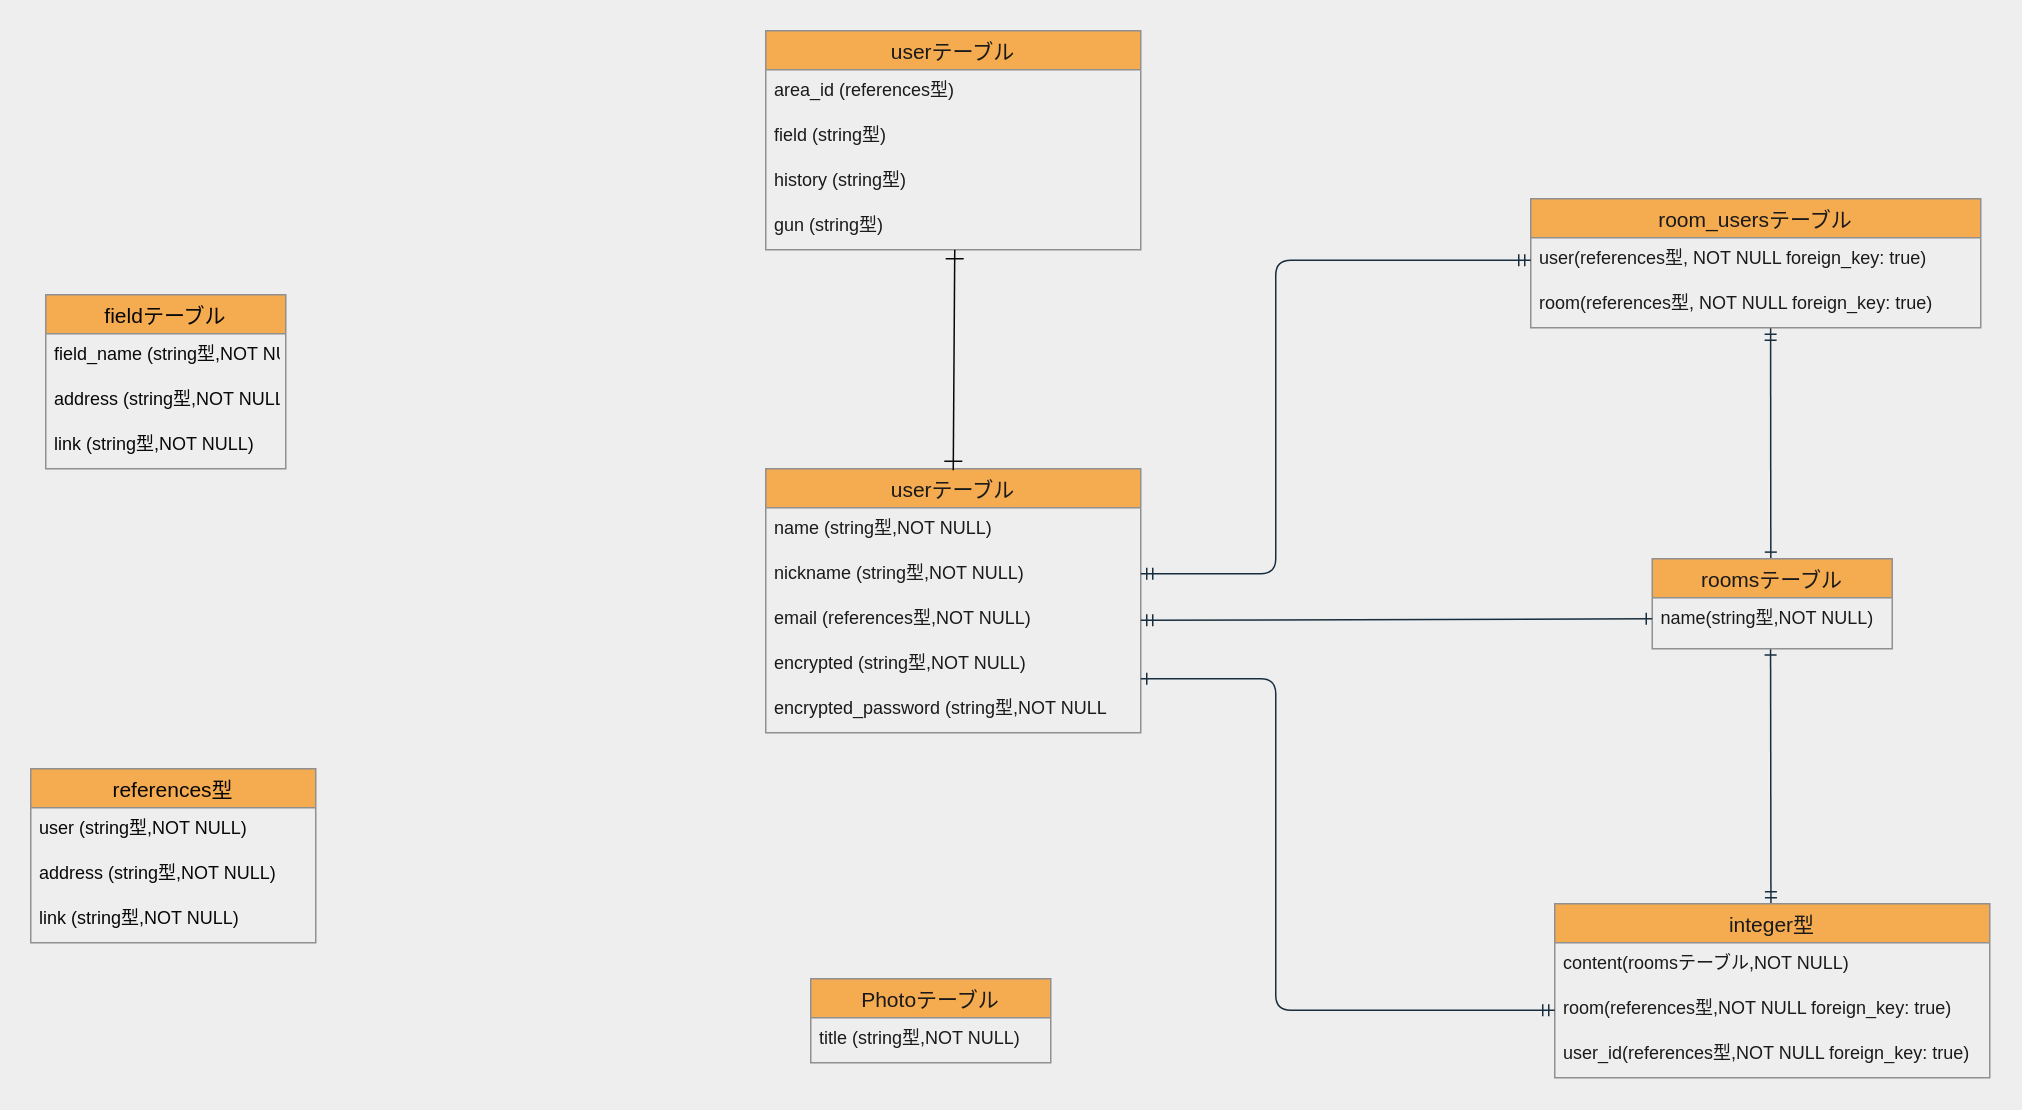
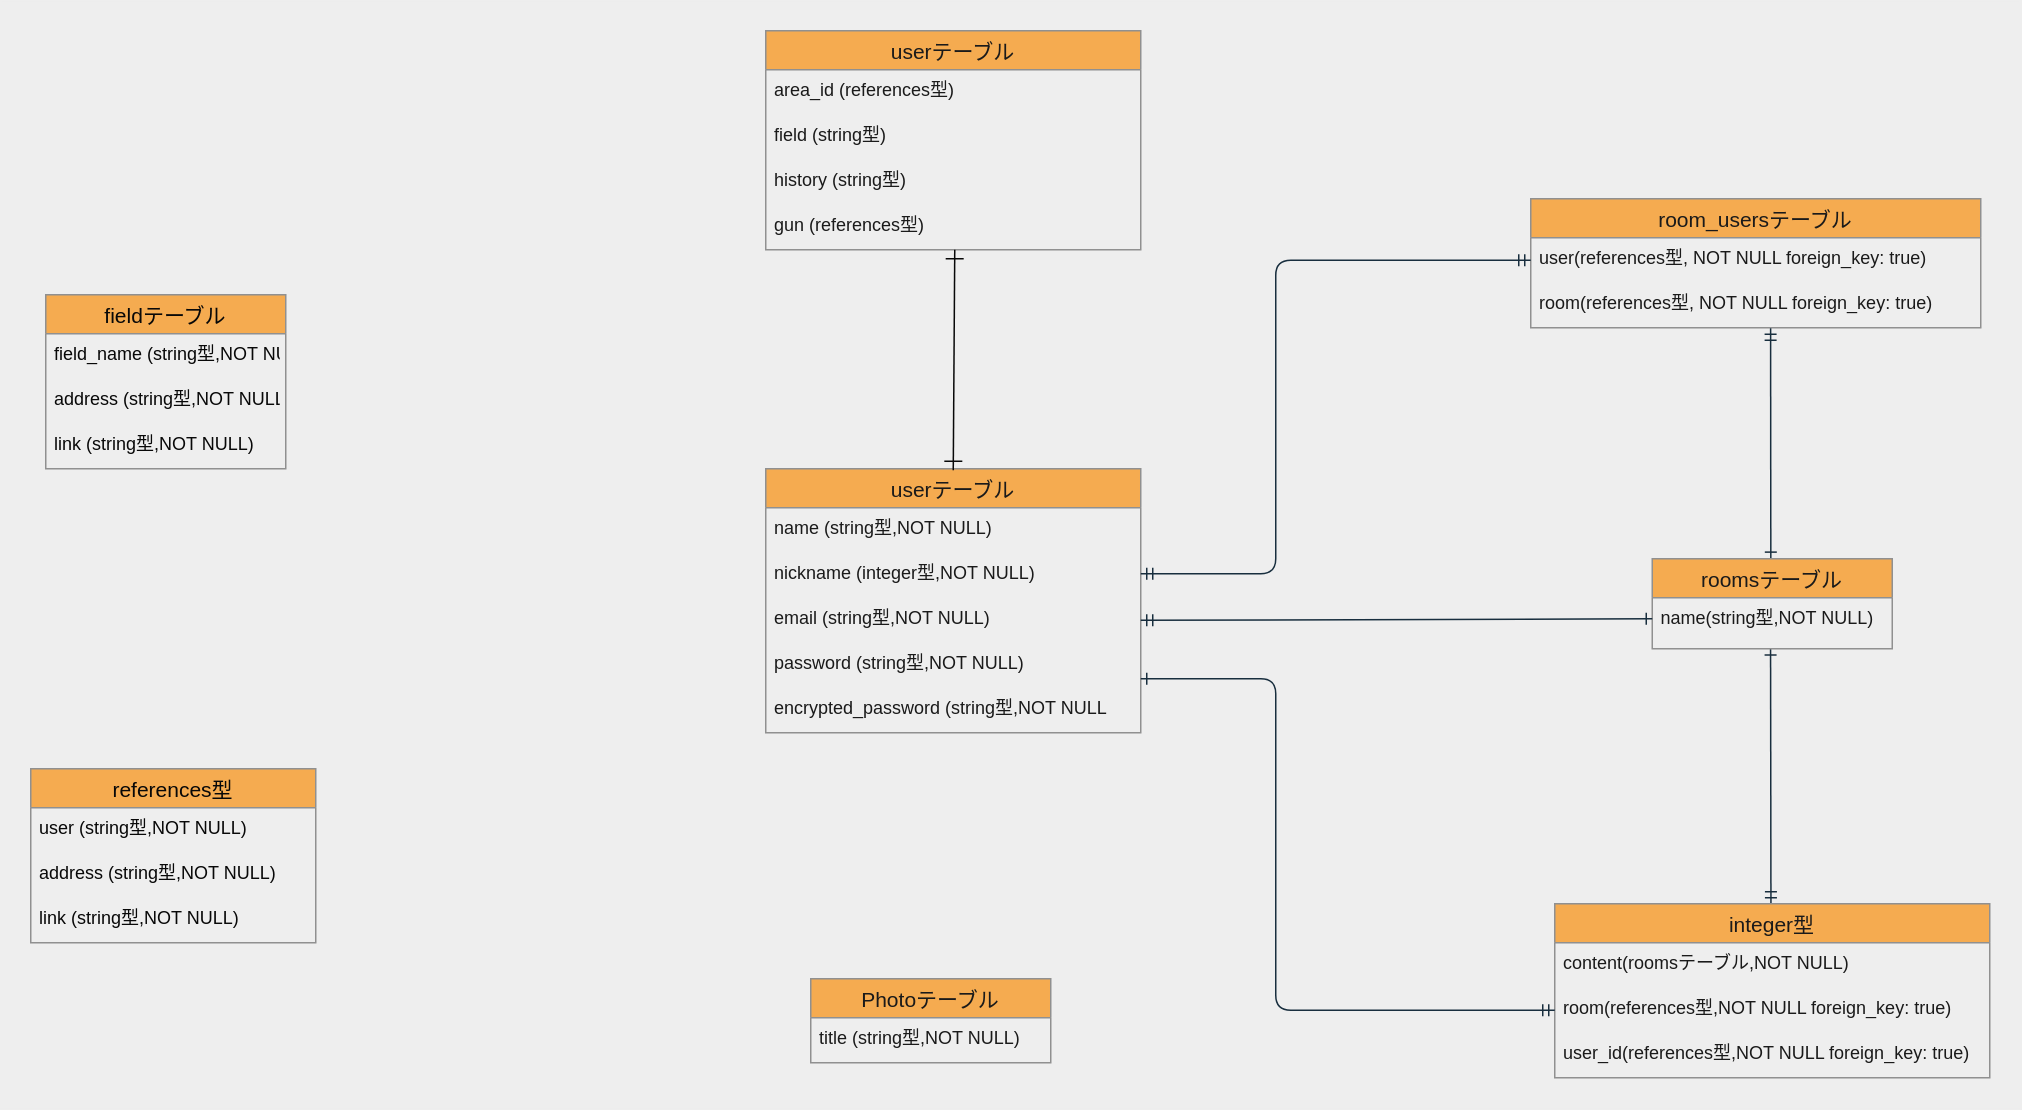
node "gun (string型)": label "gun (string型)" -> "gun (references型)"
node "nickname (string型,NOT NULL)": label "nickname (string型,NOT NULL)" -> "nickname (integer型,NOT NULL)"
node "email (references型,NOT NULL)": label "email (references型,NOT NULL)" -> "email (string型,NOT NULL)"
node "encrypted (string型,NOT NULL)": label "encrypted (string型,NOT NULL)" -> "password (string型,NOT NULL)"
